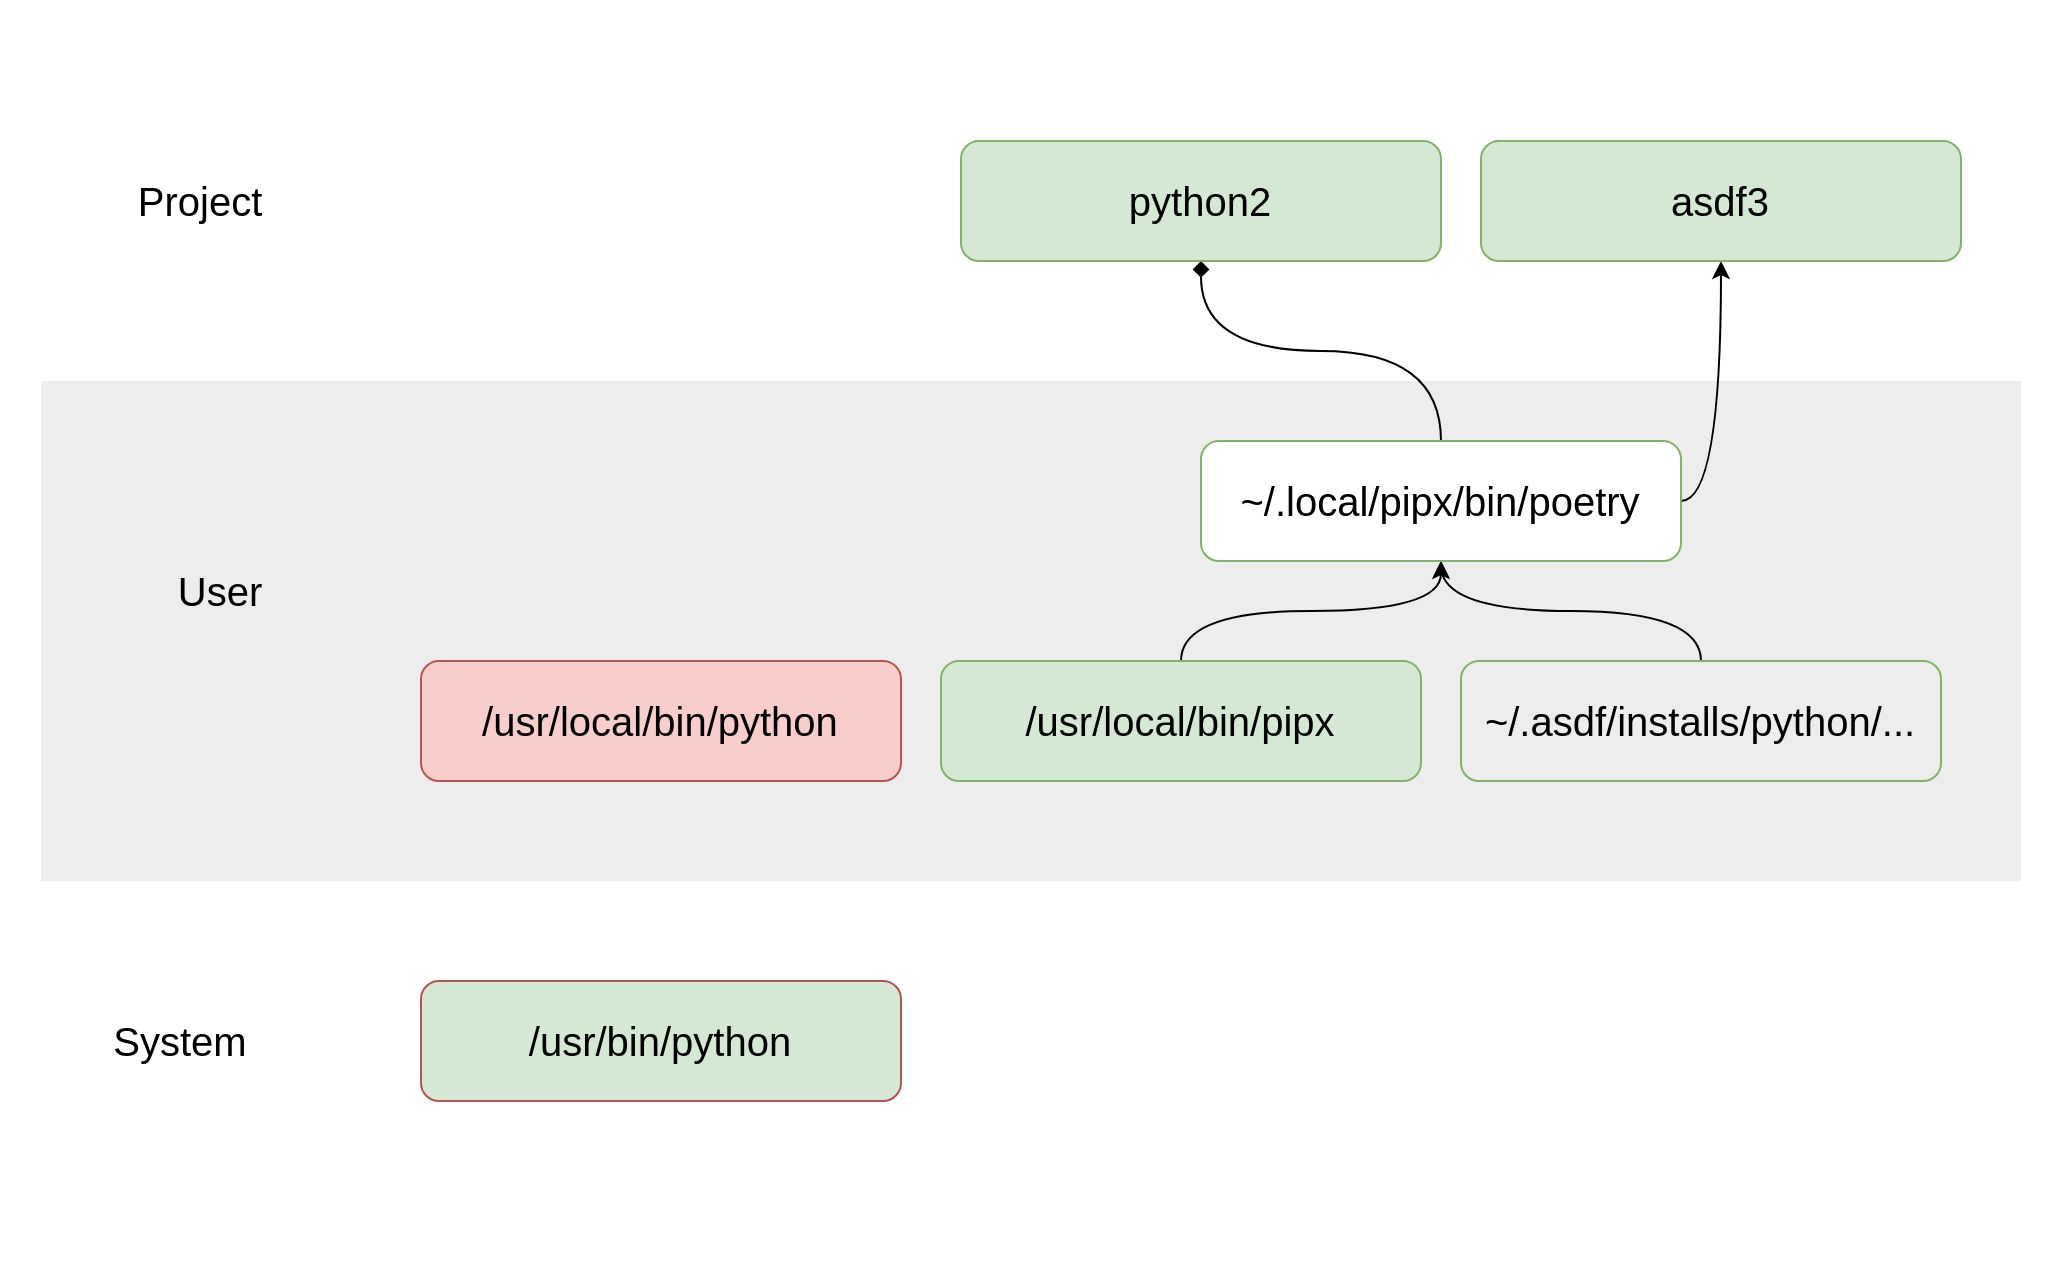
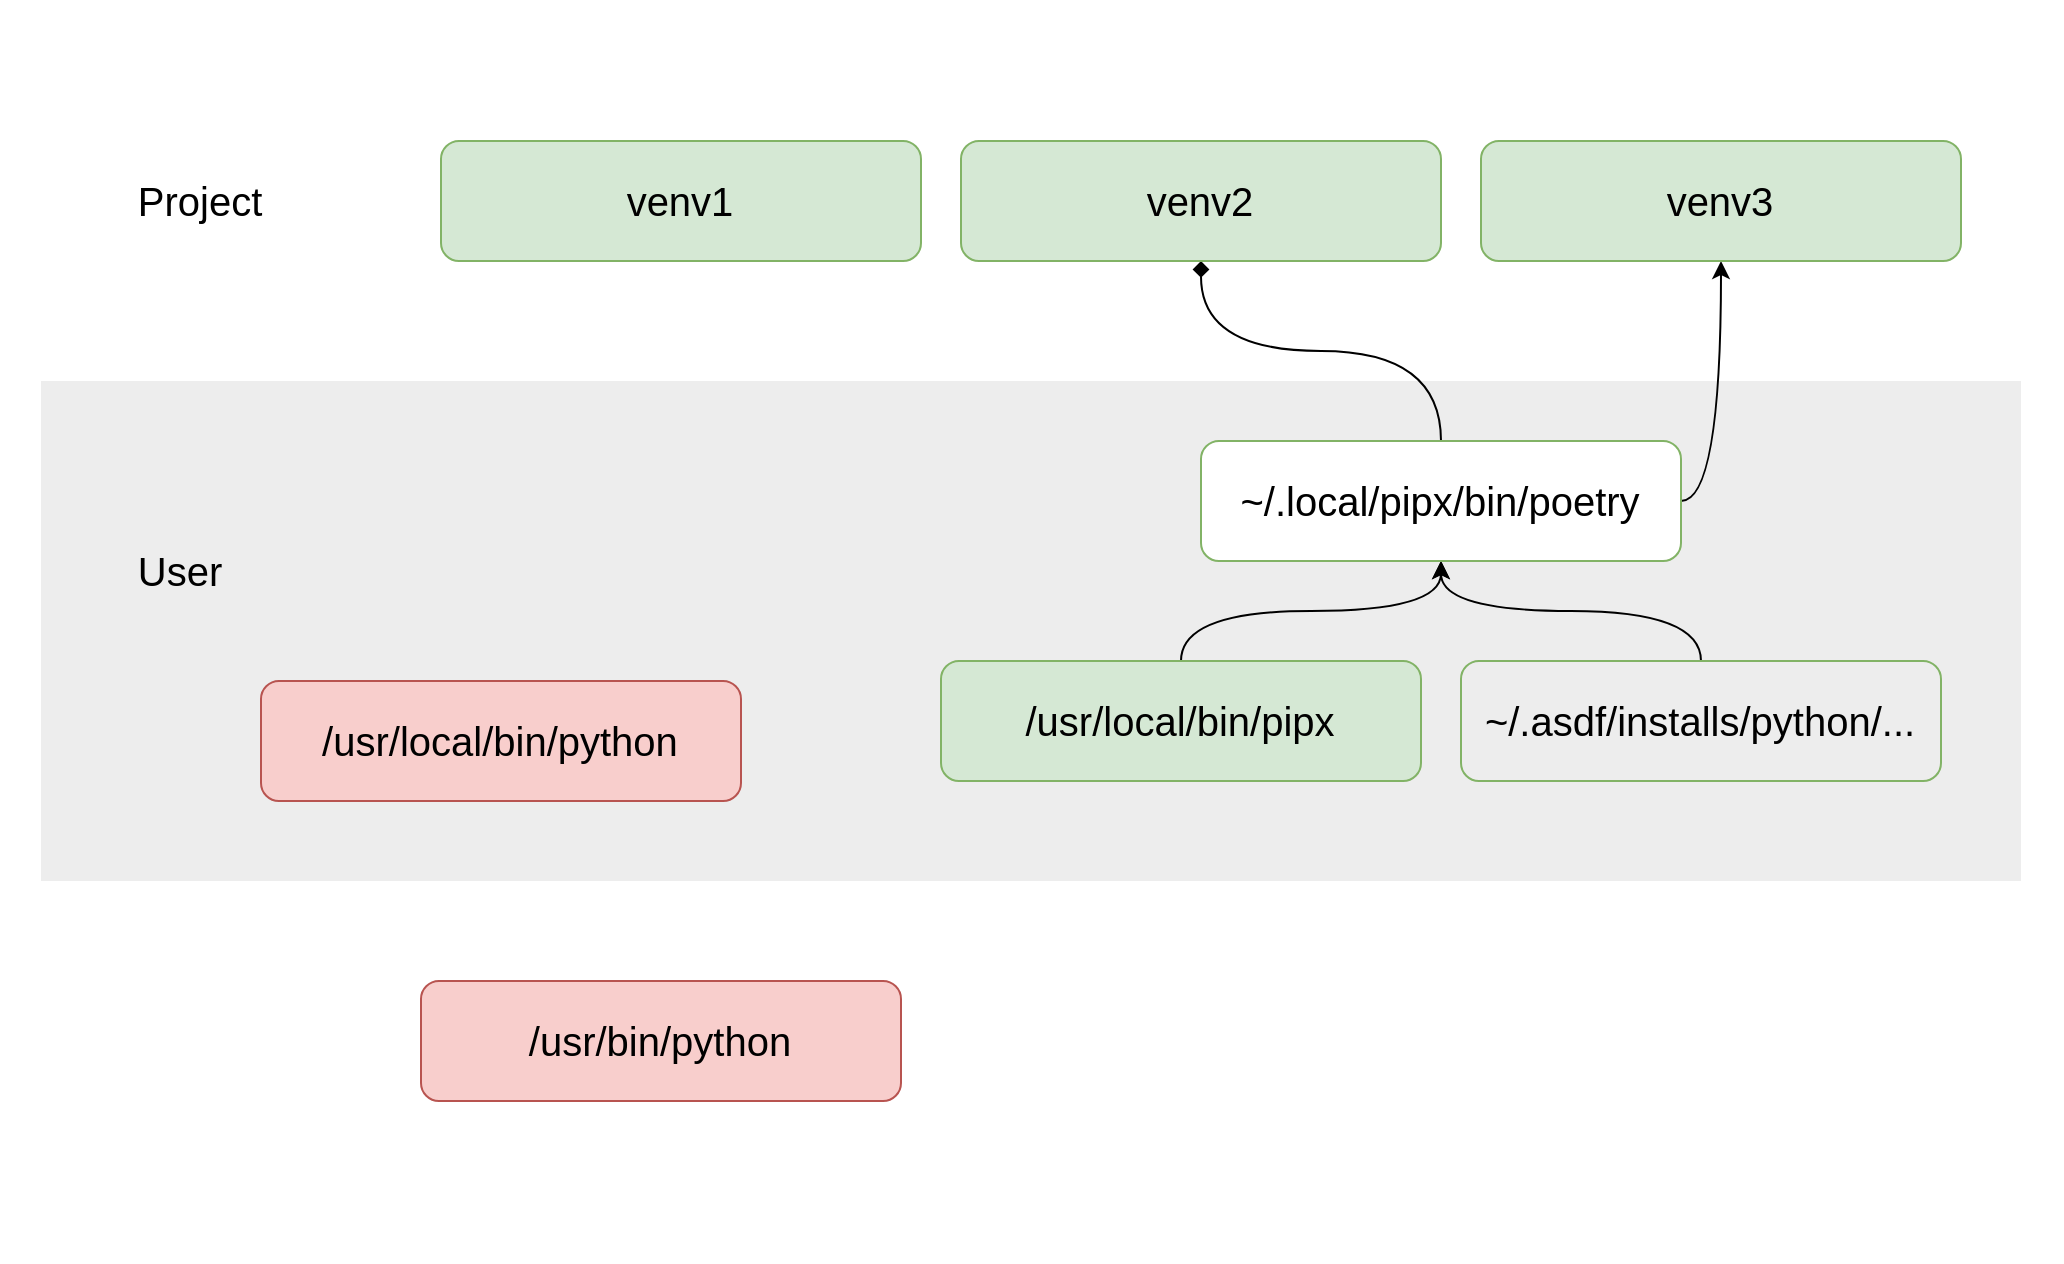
node "venv1": added
node "python2": label "python2" -> "venv2"
node "asdf3": label "asdf3" -> "venv3"
node "User": moved (221, 591) -> (181, 571)
edge "~/.asdf/installs/python/..." -> "~/.local/pipx/bin/poetry": arrowhead open -> classic
node "/usr/local/bin/python": moved (661, 721) -> (501, 741)
node "System": removed
node "/usr/bin/python": fillcolor #d5e8d4 -> #f8cecc
